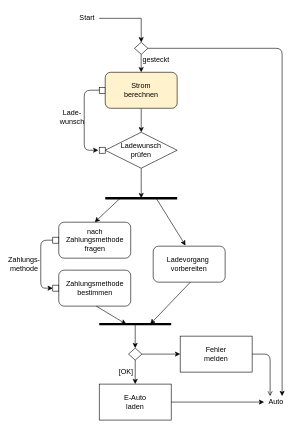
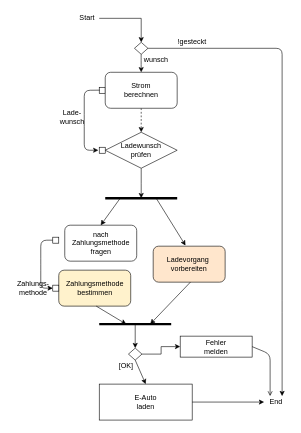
node "!gesteckt": added
node "gesteckt": label "gesteckt" -> "wunsch"
node "Strom berechnen": fillcolor #fff2cc -> #ffffff
edge "Strom berechnen" -> "Ladewunsch prüfen": style solid -> dashed
node "nach Zahlungsmethode fragen": moved (95, 240) -> (101, 243)
node "Zahlungs- methode": moved (24, 264) -> (33, 288)
node "Ladevorgang vorbereiten": fillcolor #ffffff -> #ffe6cc
node "Zahlungsmethode bestimmen": fillcolor #ffffff -> #fff2cc
node "Fehler melden": size 72x36 -> 72x21
node "[OK]": moved (126, 372) -> (126, 366)
node "E-Auto laden": size 72x36 -> 93x36
node "Auto": label "Auto" -> "End"
